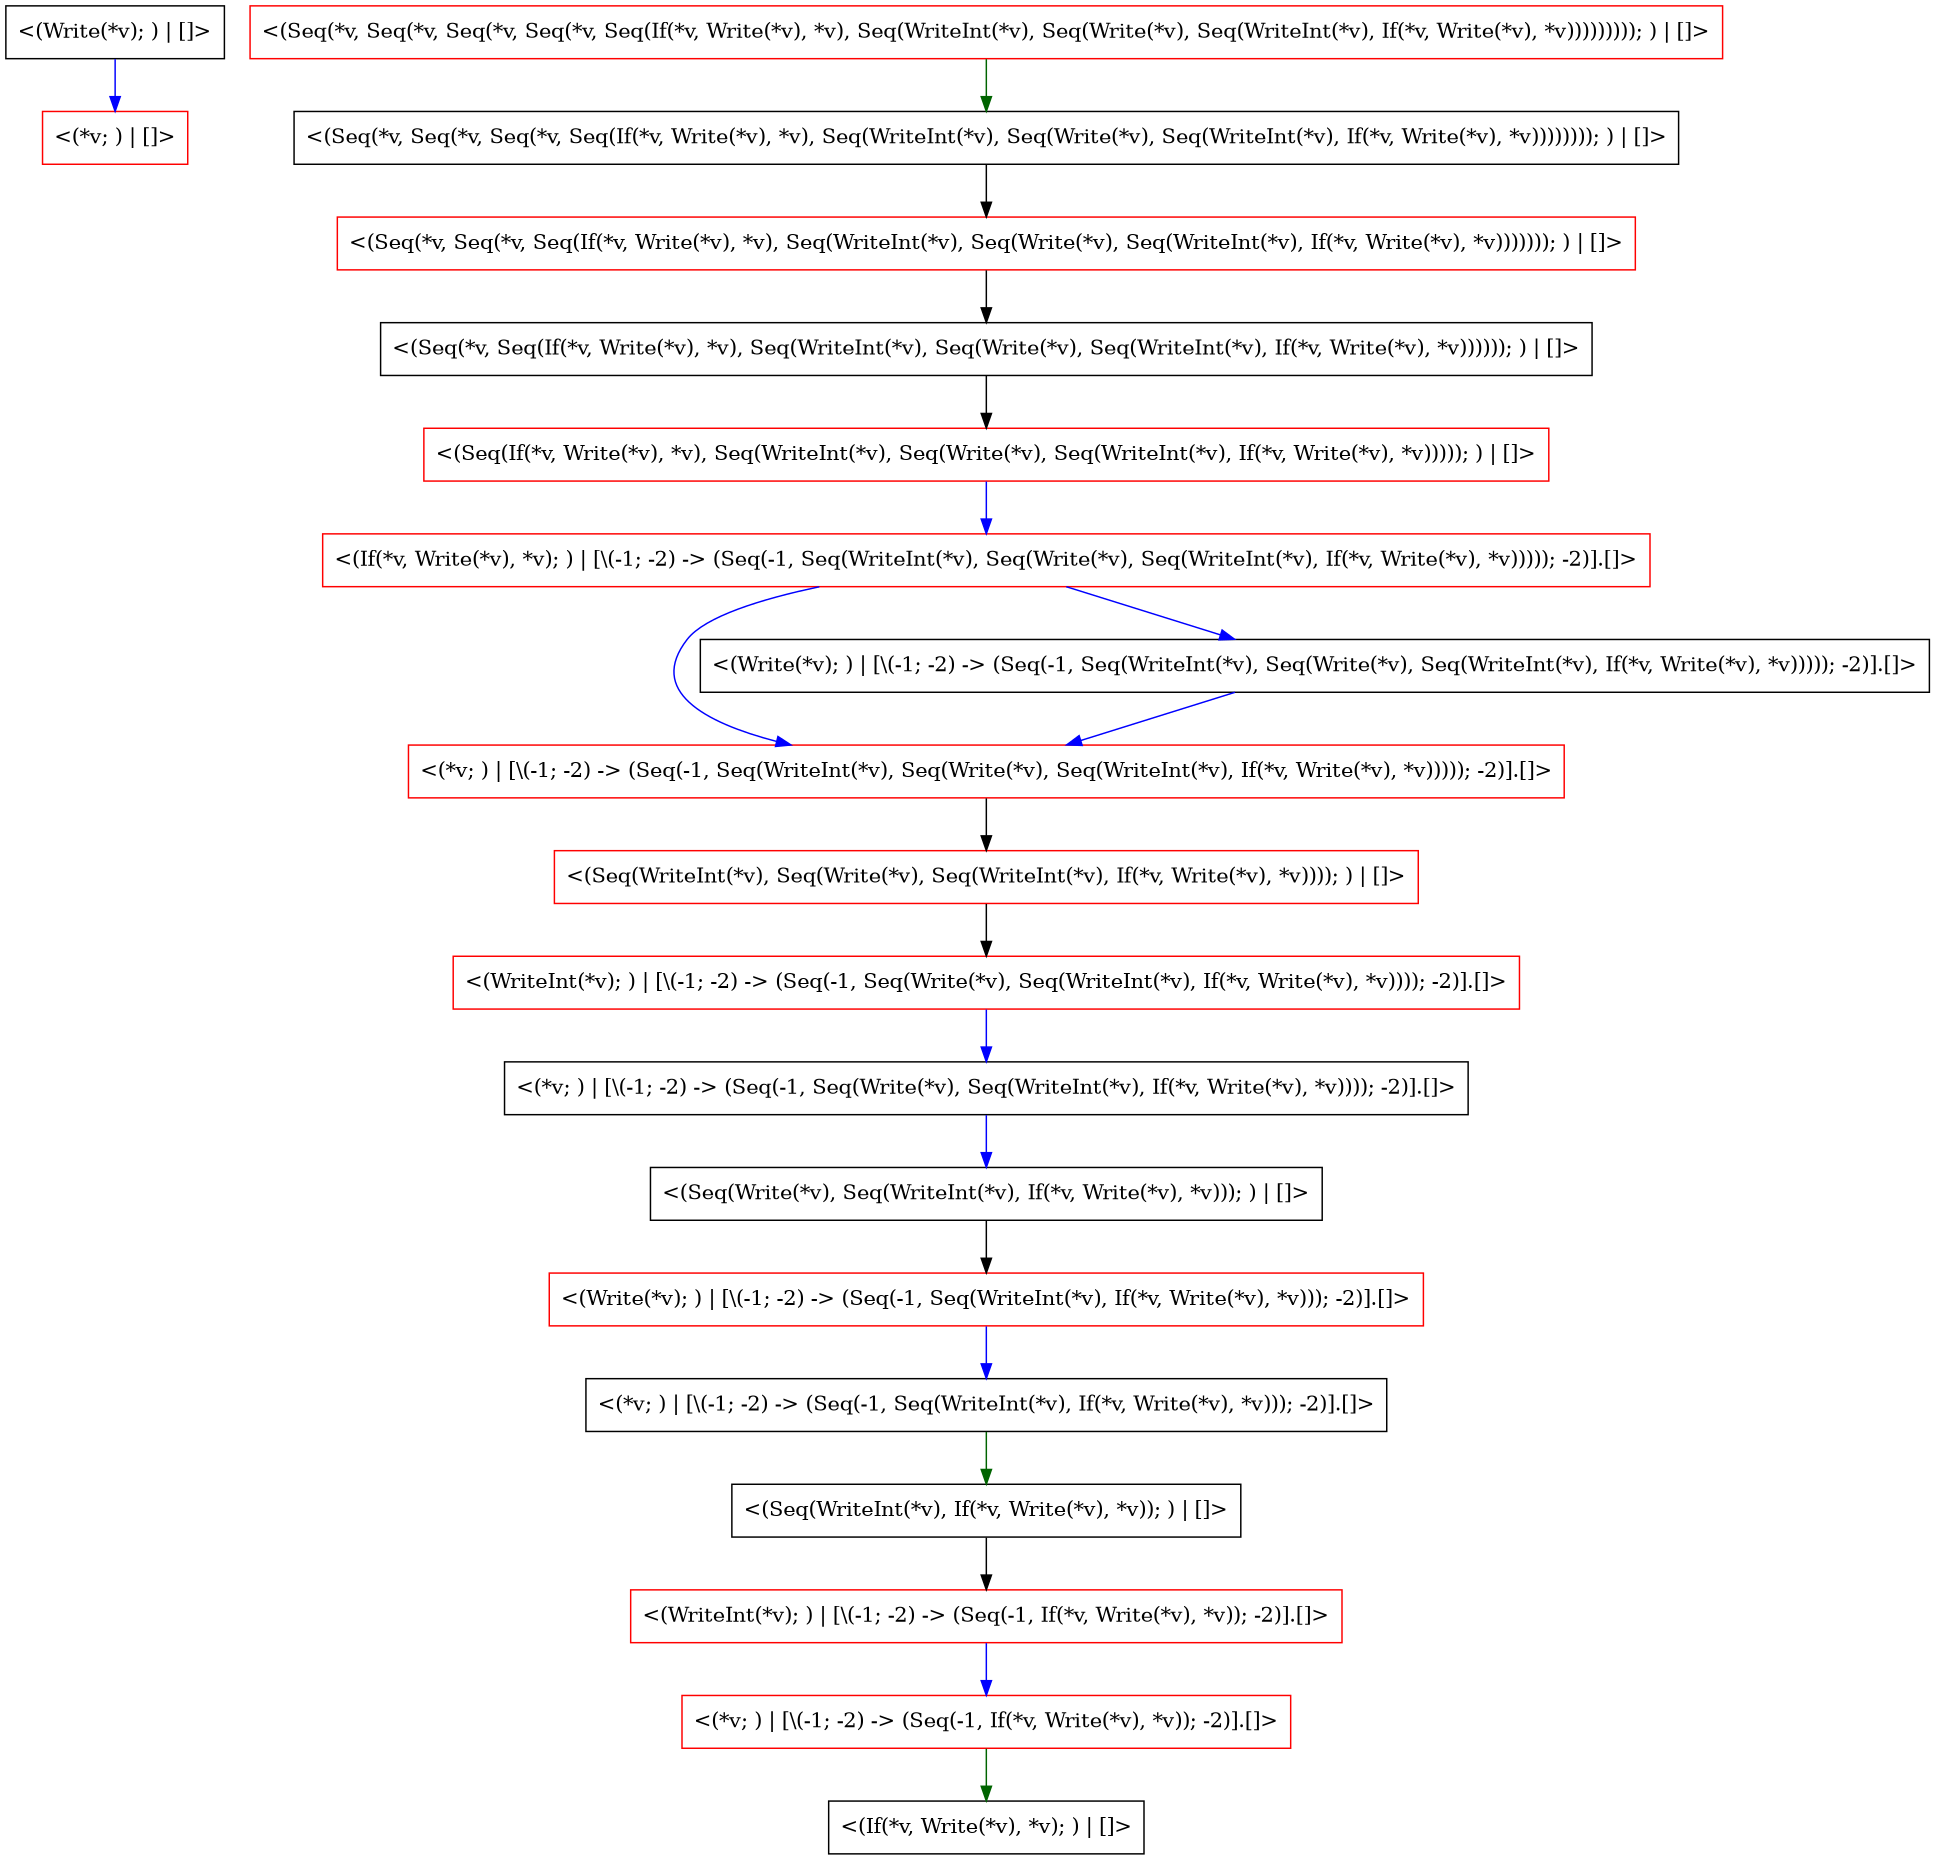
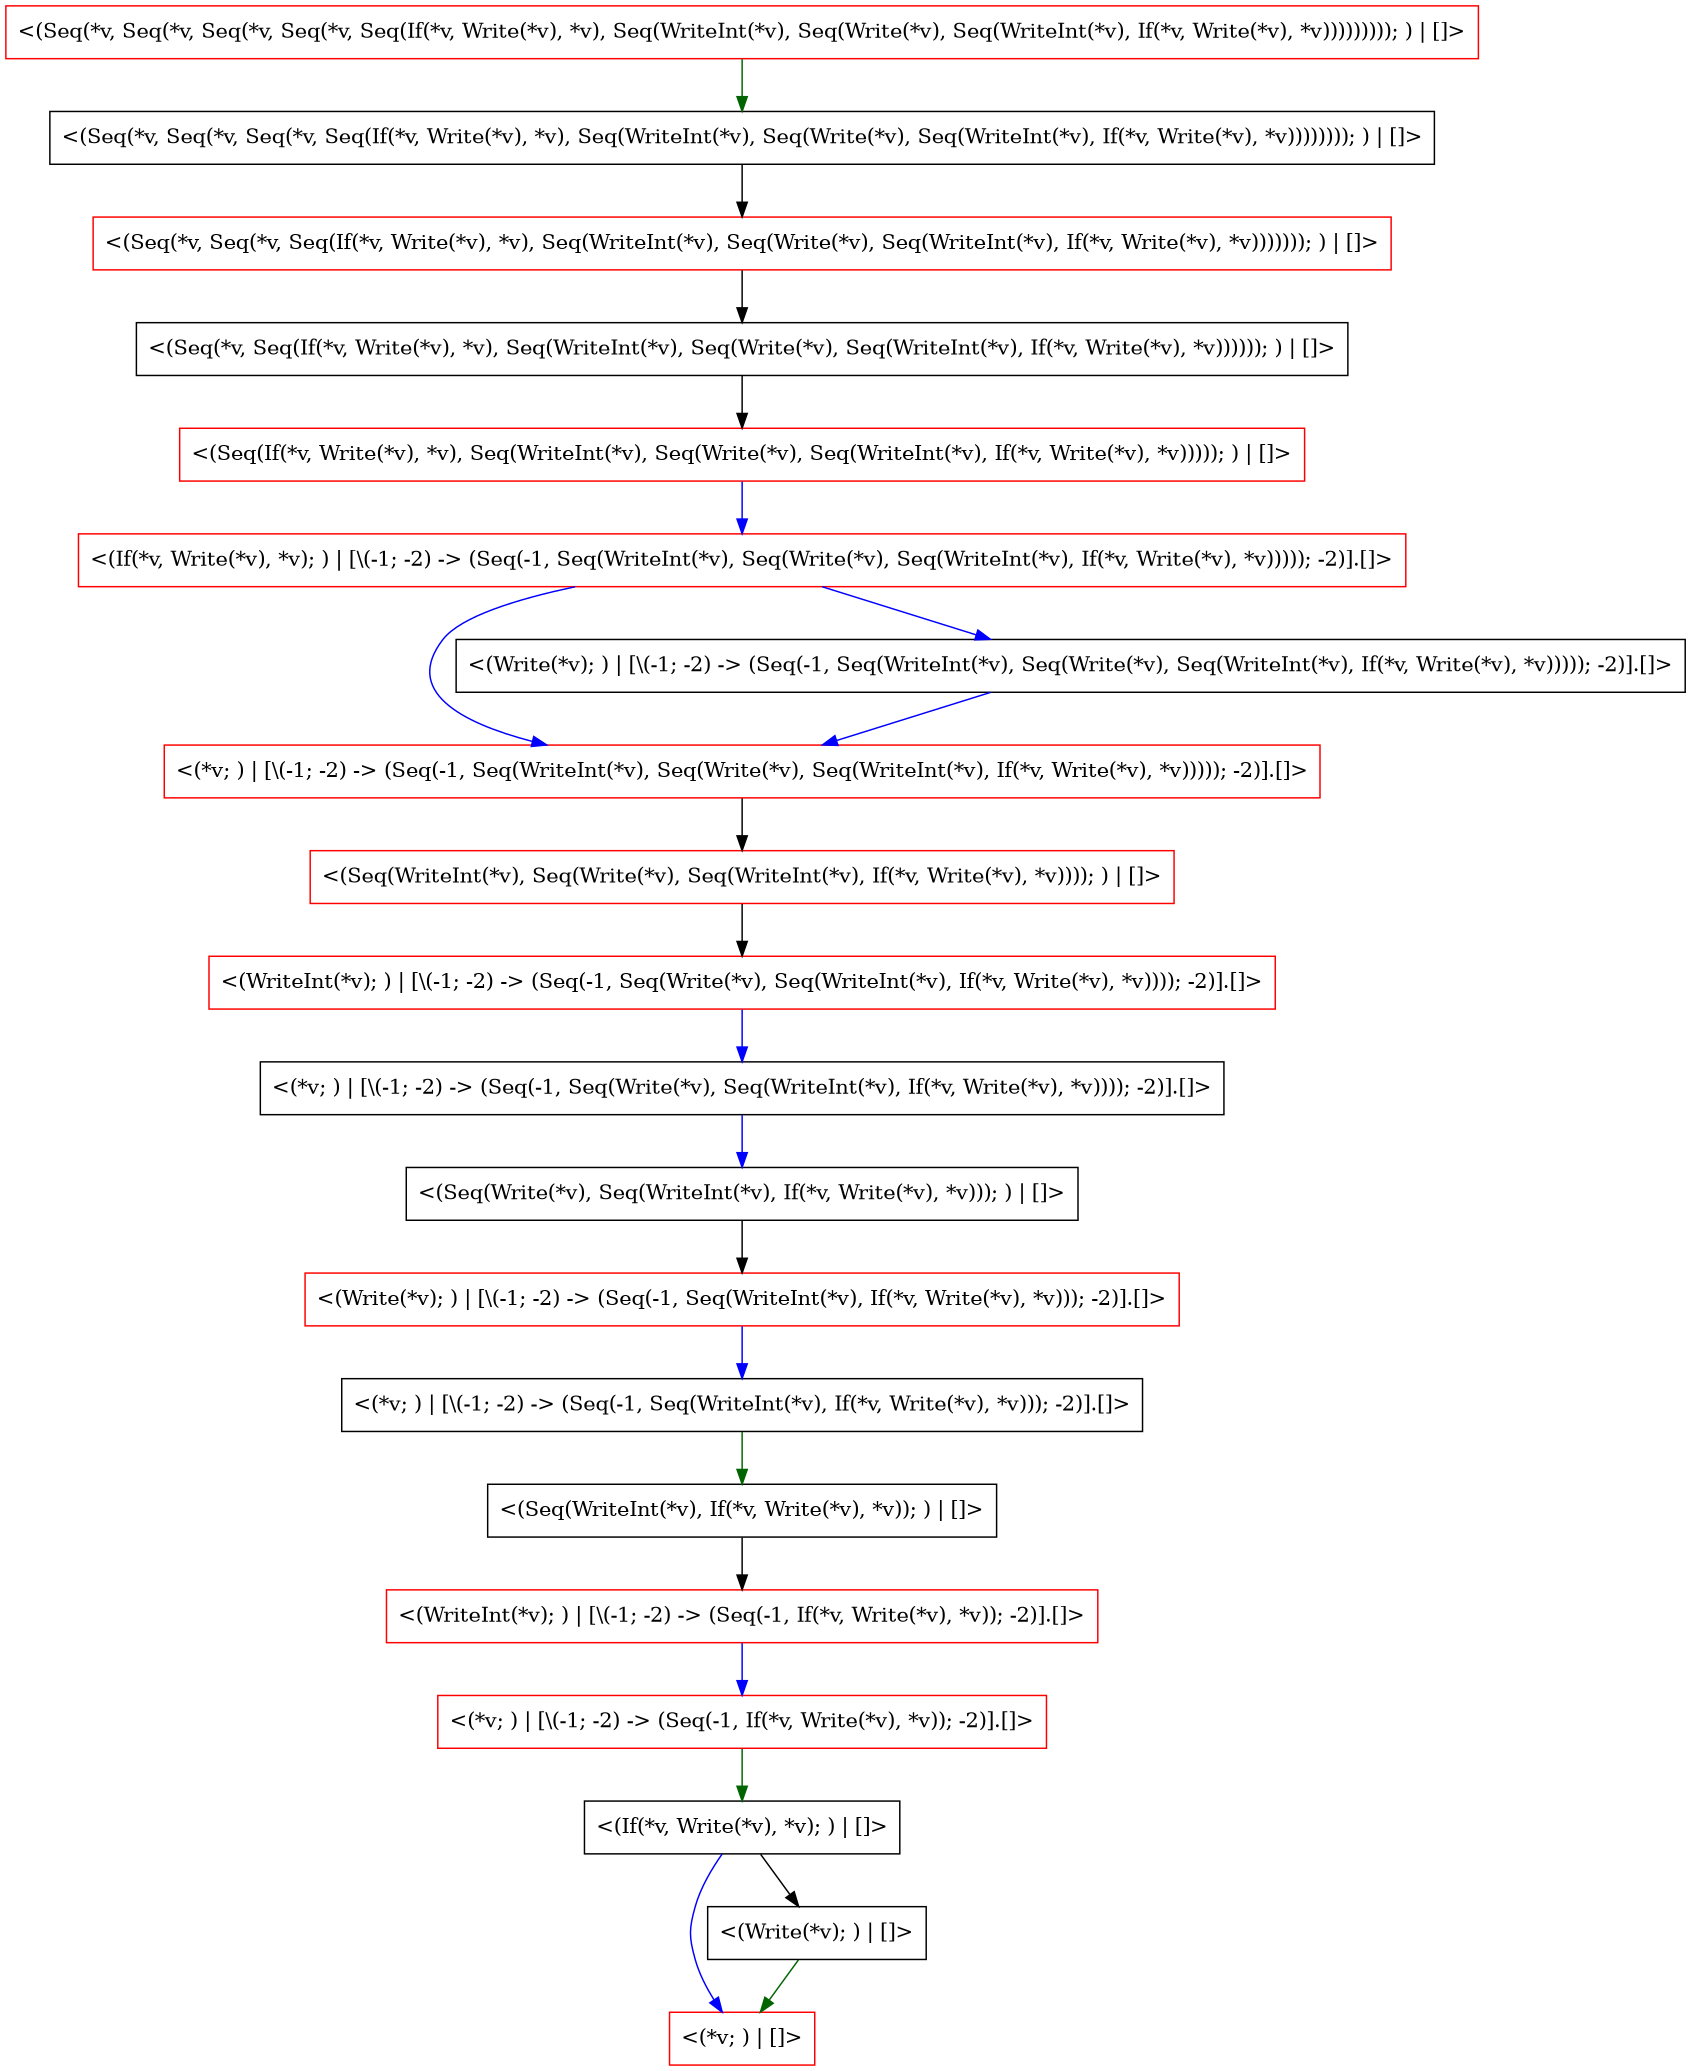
edge "<(Write(*v); ) | []>" -> "<(*v; ) | []>": color blue -> darkgreen
edge "<(If(*v, Write(*v), *v); ) | []>" -> "<(Write(*v); ) | []>": added
edge "<(If(*v, Write(*v), *v); ) | []>" -> "<(*v; ) | []>": added
